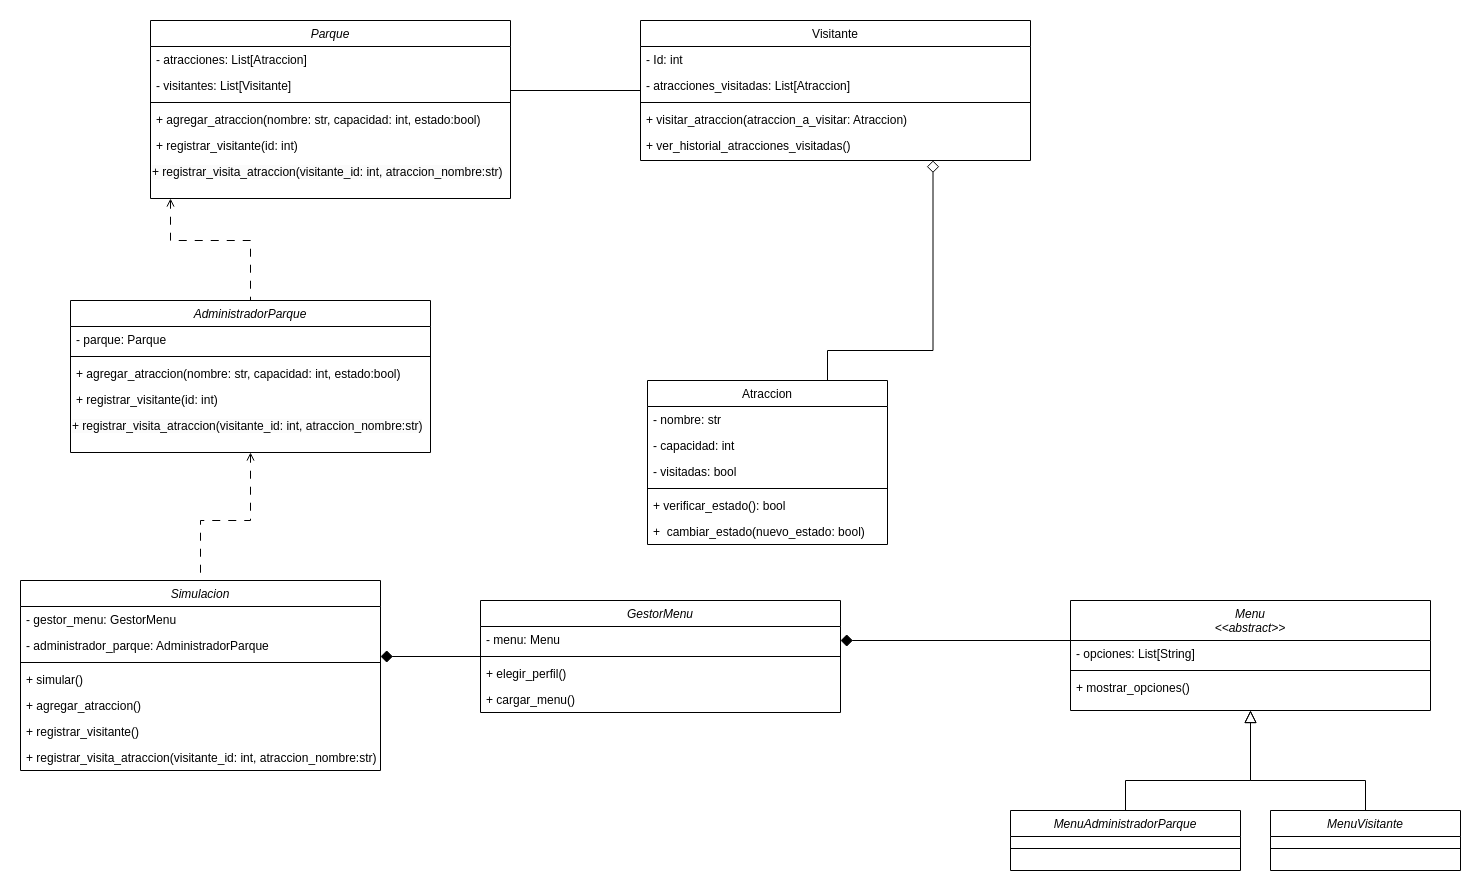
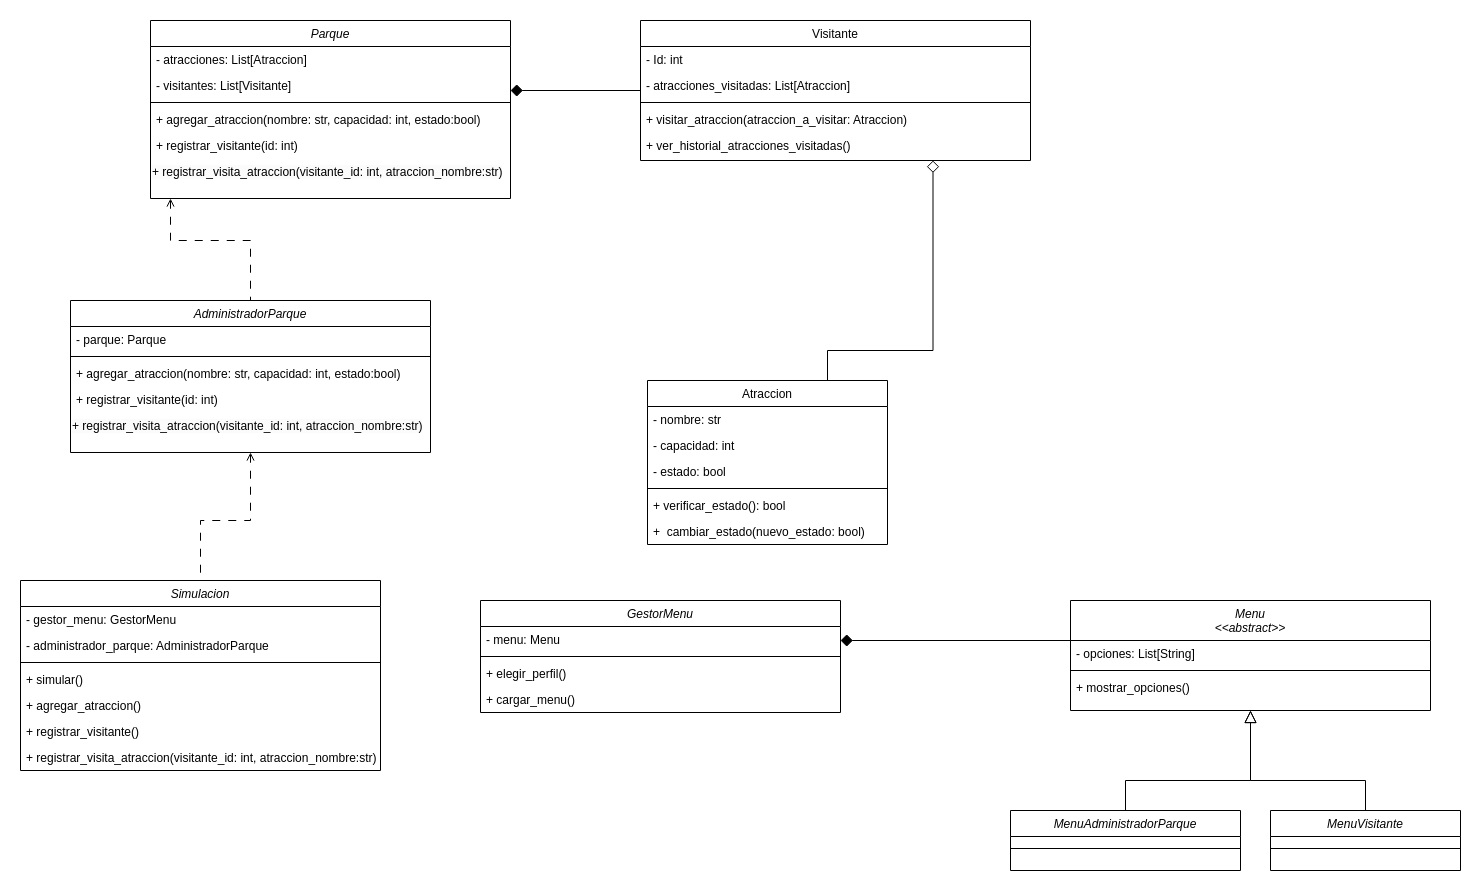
edge "Visitante" -- "Parque": arrowhead none -> diamond
node "- visitadas: bool": label "- visitadas: bool" -> "- estado: bool"
edge "GestorMenu" -> "Simulacion": removed
